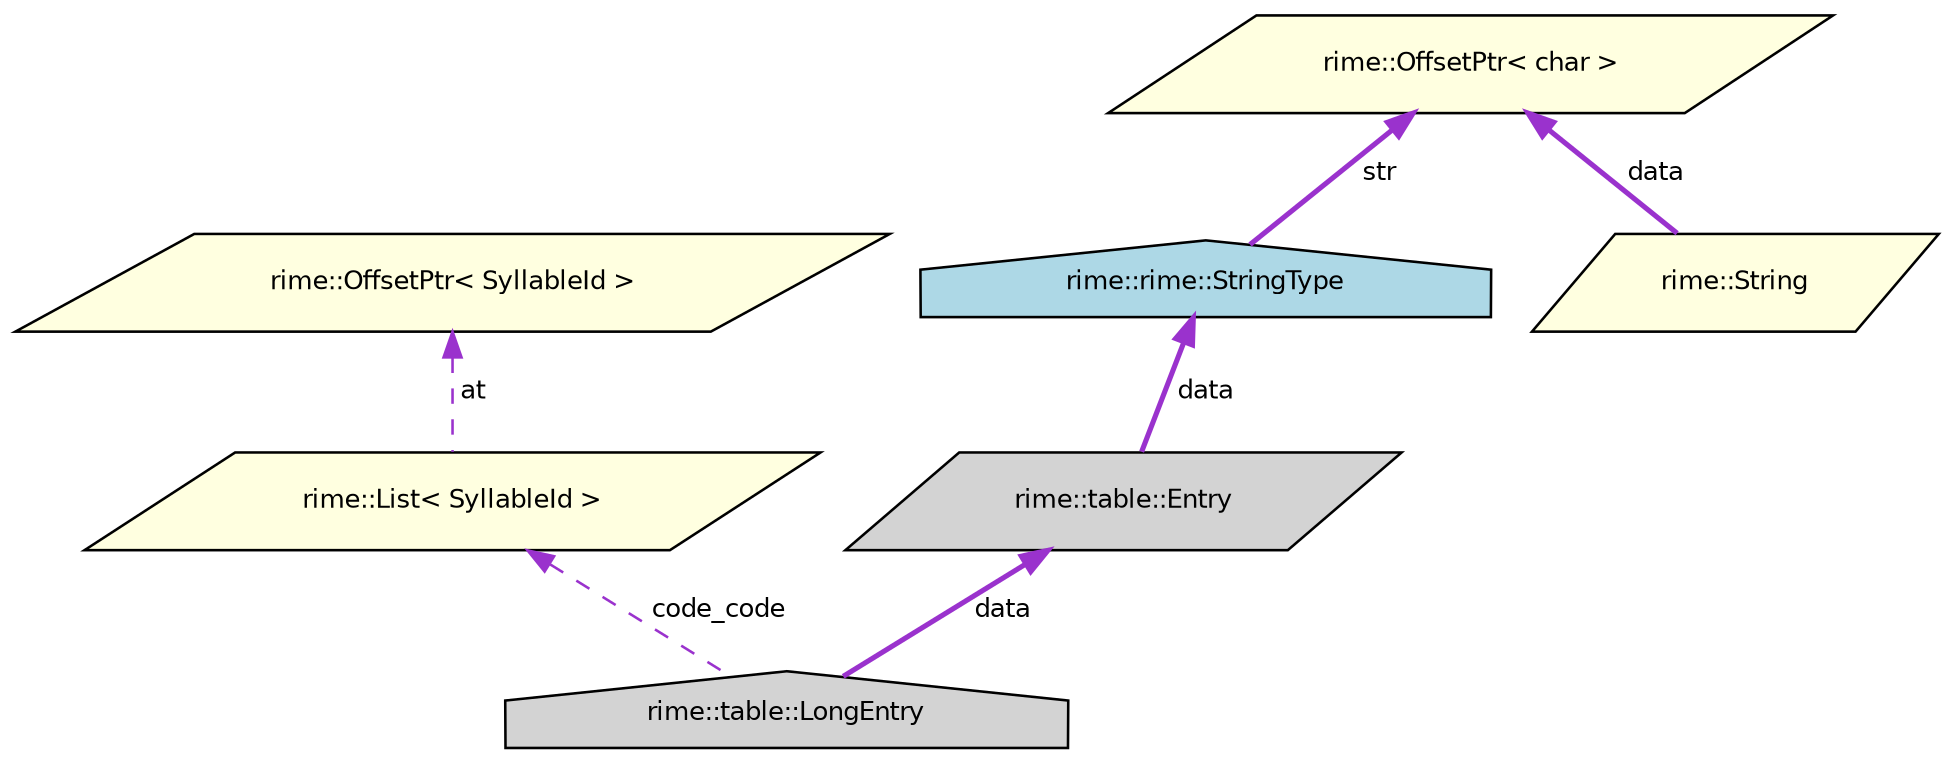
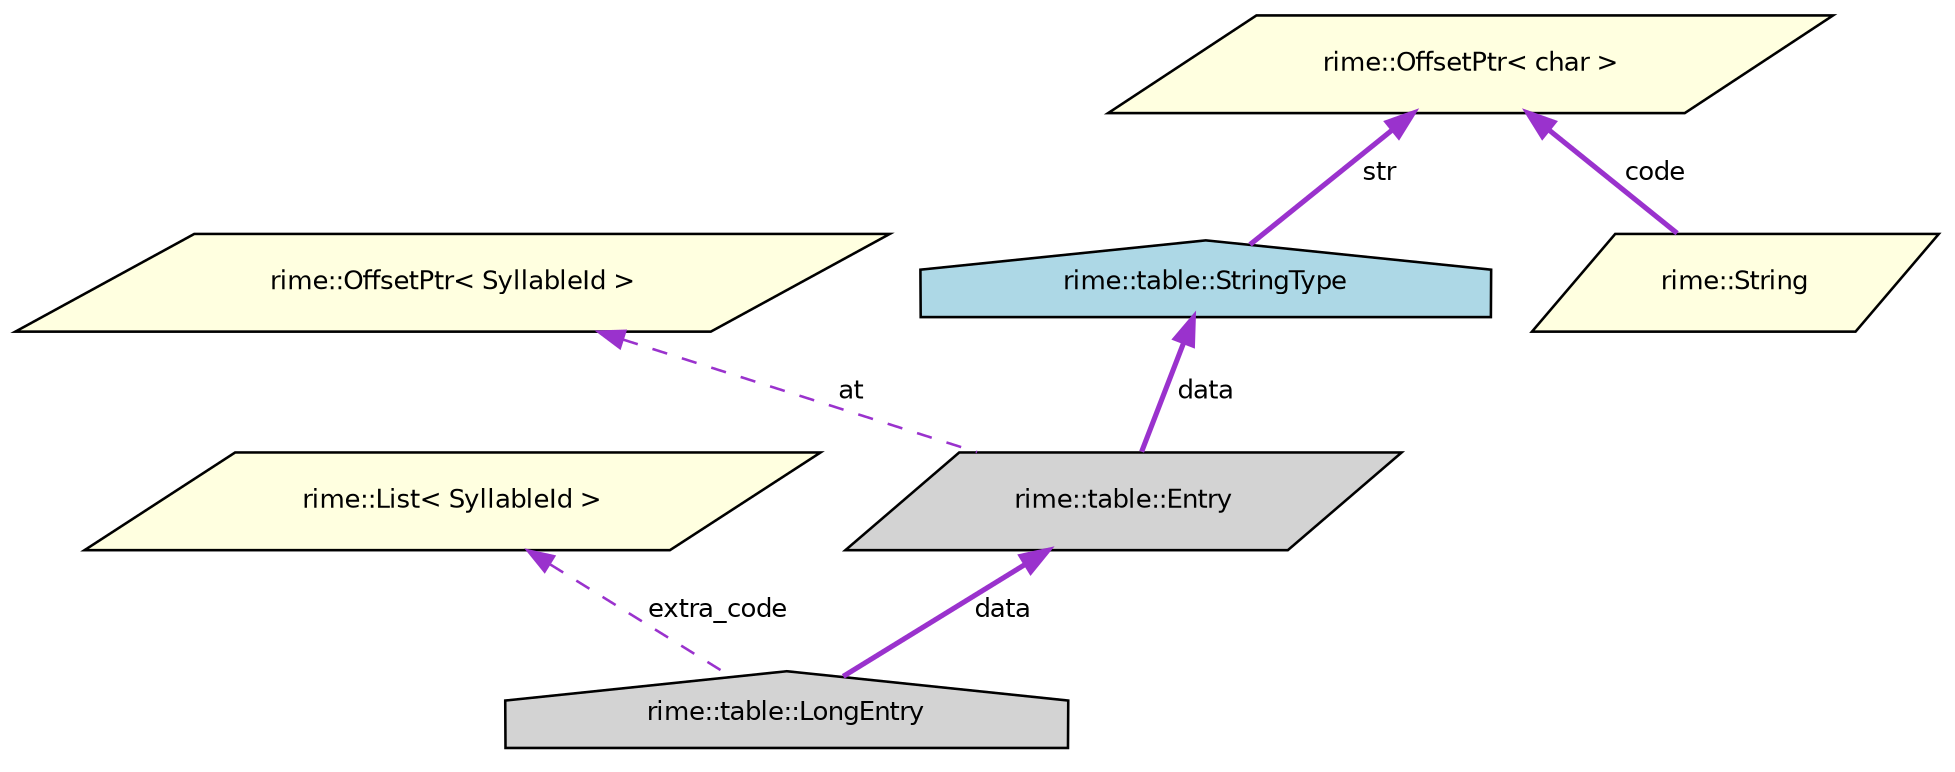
edge "rime::String" -> "rime::OffsetPtr< char >": label " data" -> " code"
node "rime::rime::StringType": label "rime::rime::StringType" -> "rime::table::StringType"
edge "rime::List< SyllableId >" -> "rime::OffsetPtr< SyllableId >": now "rime::table::Entry" -> "rime::OffsetPtr< SyllableId >"
edge "rime::table::LongEntry" -> "rime::List< SyllableId >": label " code_code" -> " extra_code"
